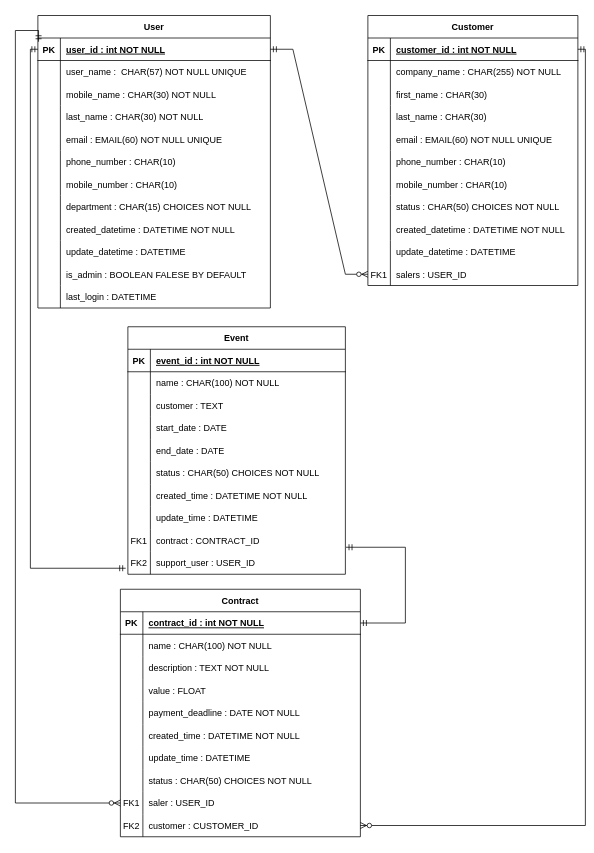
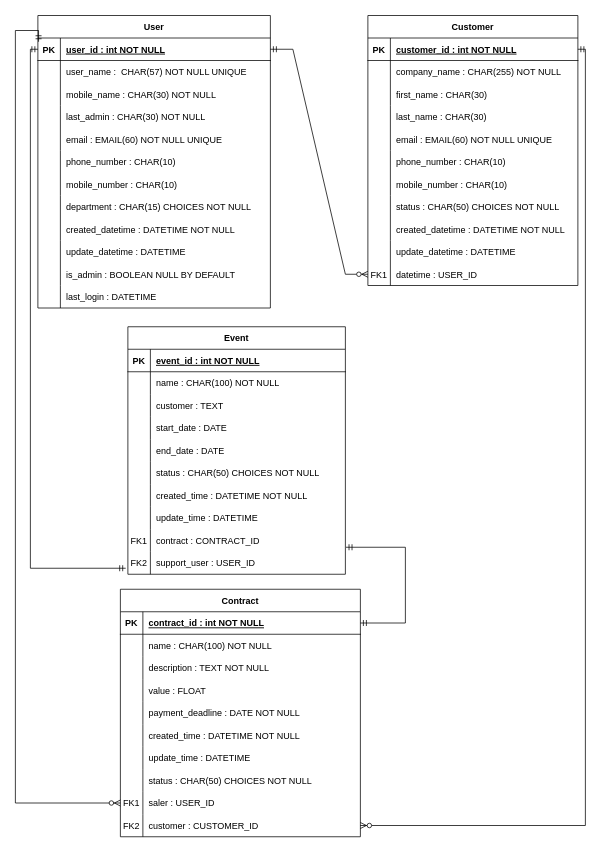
node "last_name : CHAR(30) NOT NULL": label "last_name : CHAR(30) NOT NULL" -> "last_admin : CHAR(30) NOT NULL"
node "is_admin : BOOLEAN FALESE BY DEFAULT": label "is_admin : BOOLEAN FALESE BY DEFAULT" -> "is_admin : BOOLEAN NULL BY DEFAULT"
node "salers : USER_ID": label "salers : USER_ID" -> "datetime : USER_ID"
